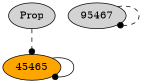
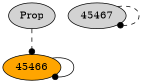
node "95467": label "95467" -> "45467"
node "45465": label "45465" -> "45466"
